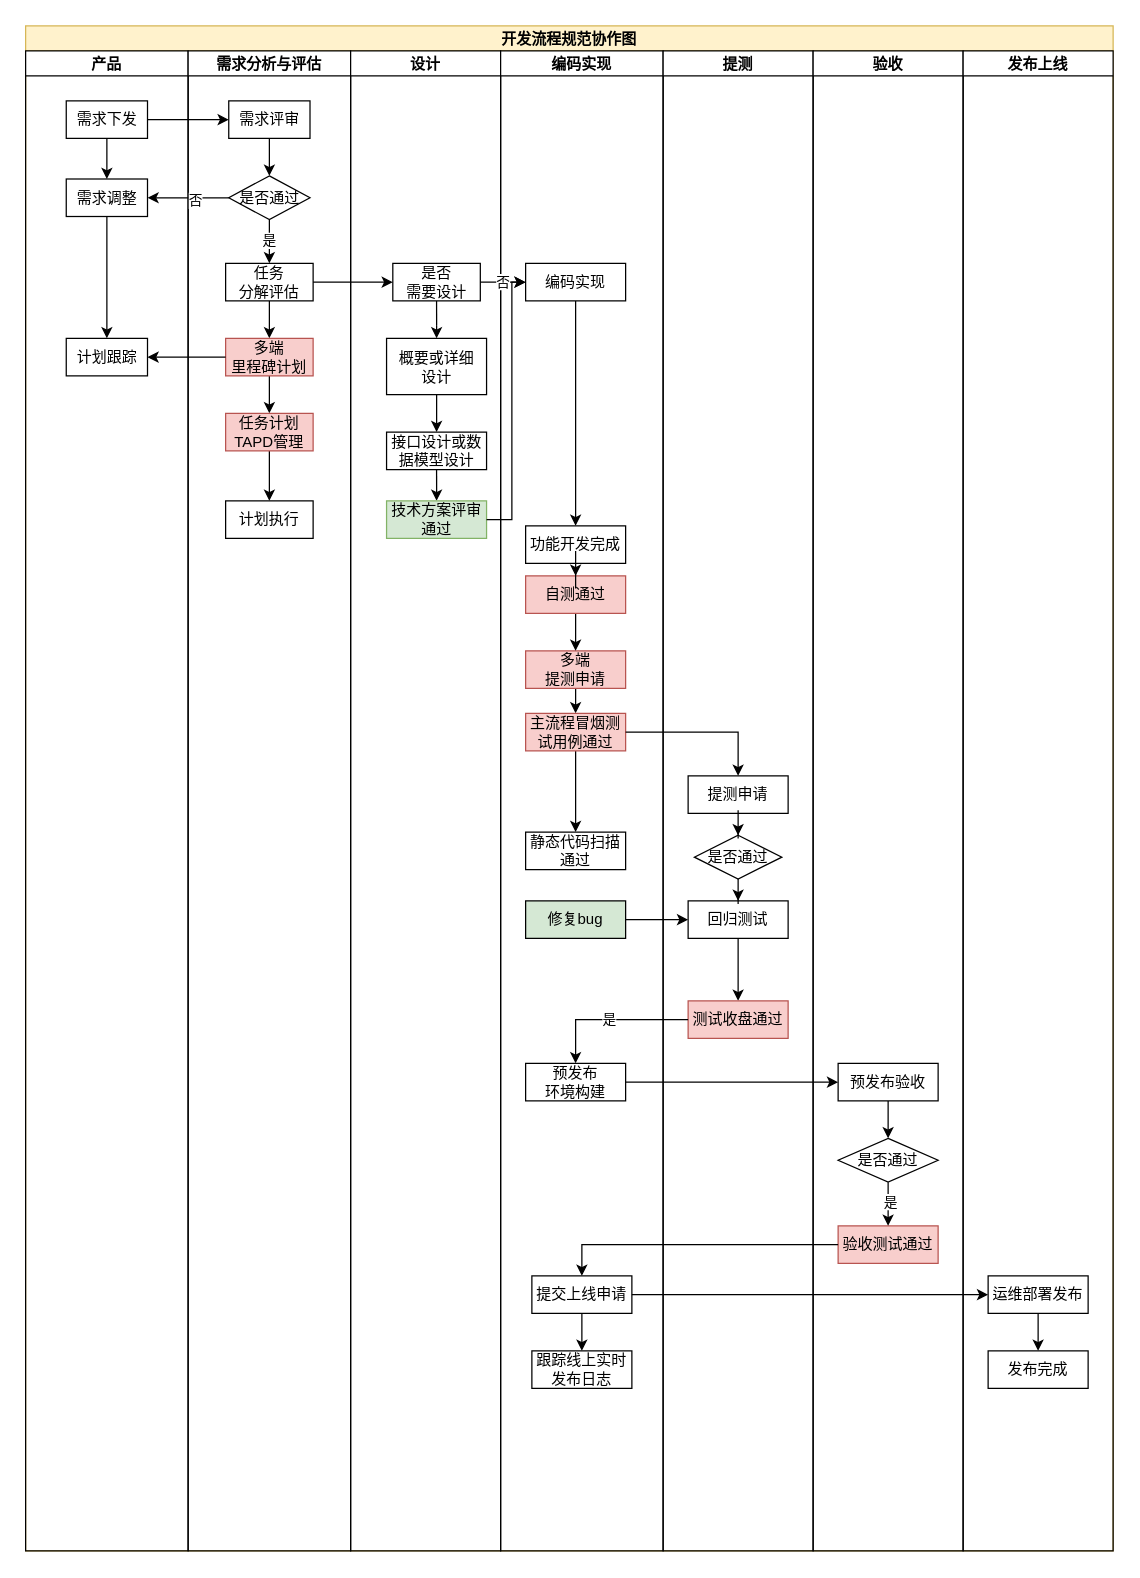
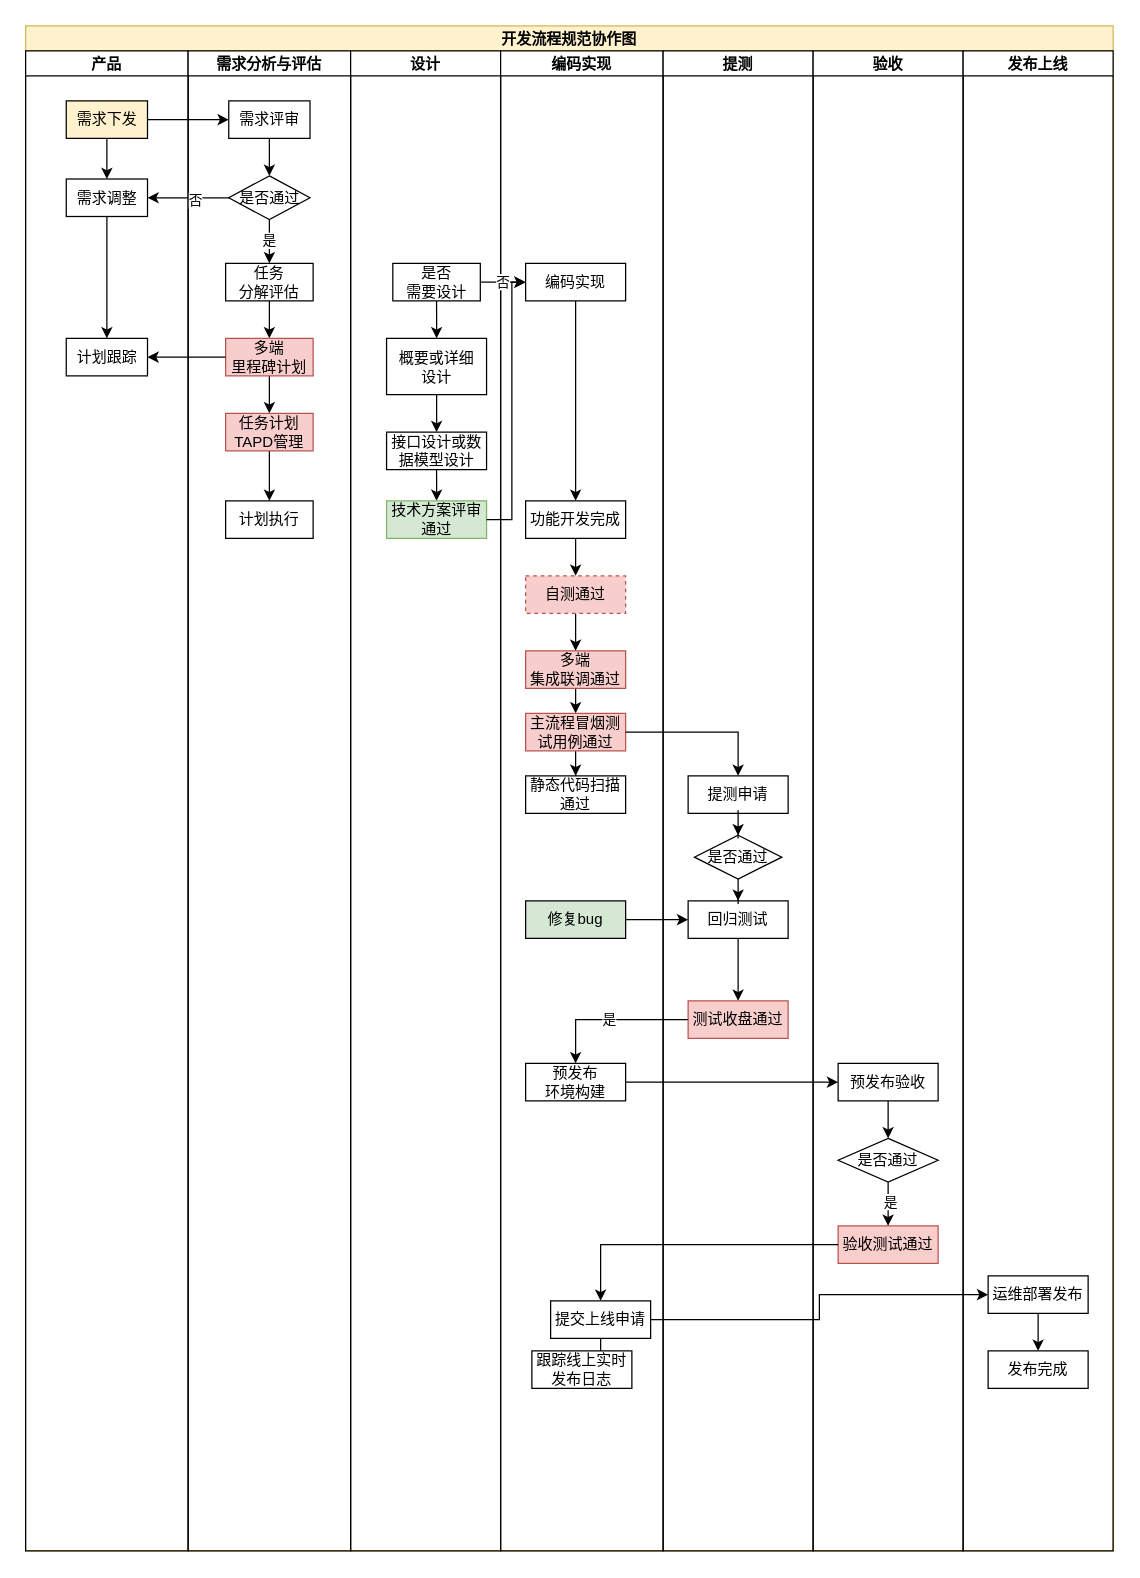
node "需求下发": fillcolor #ffffff -> #fff2cc
edge "任务 分解评估" -> "是否 需要设计": removed
node "功能开发完成": moved (576, 544) -> (576, 519)
node "自测通过": style solid -> dashed
node "多端 提测申请": label "多端 提测申请" -> "多端 集成联调通过"
node "静态代码扫描通过": moved (576, 851) -> (576, 794)
node "提交上线申请": moved (582, 1294) -> (601, 1319)
